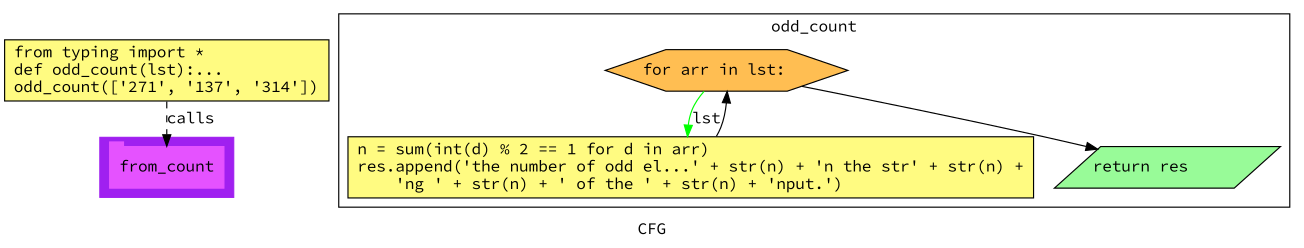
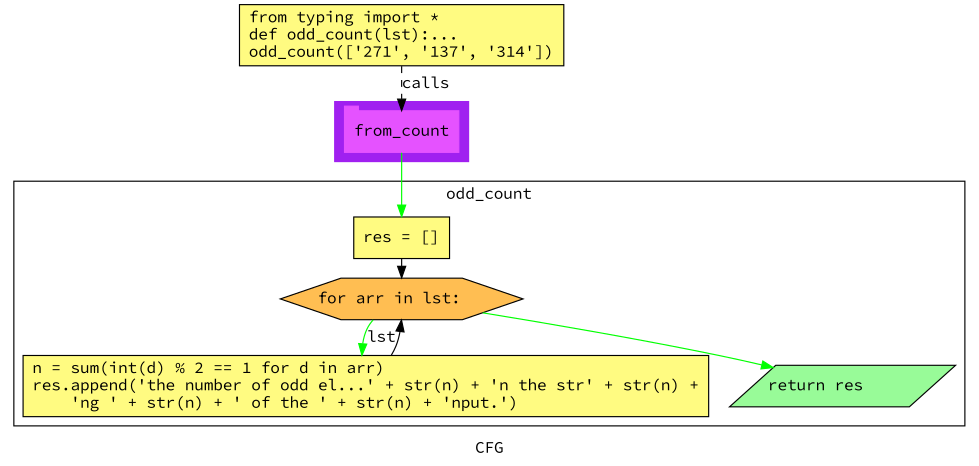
edge "for arr in lst:" -> "return res": color black -> green
node "res = []": added
